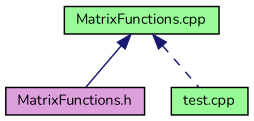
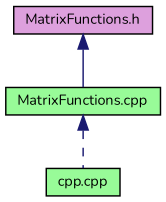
edge "MatrixFunctions.h" -> "MatrixFunctions.cpp": reversed
node "test.cpp": label "test.cpp" -> "cpp.cpp"
